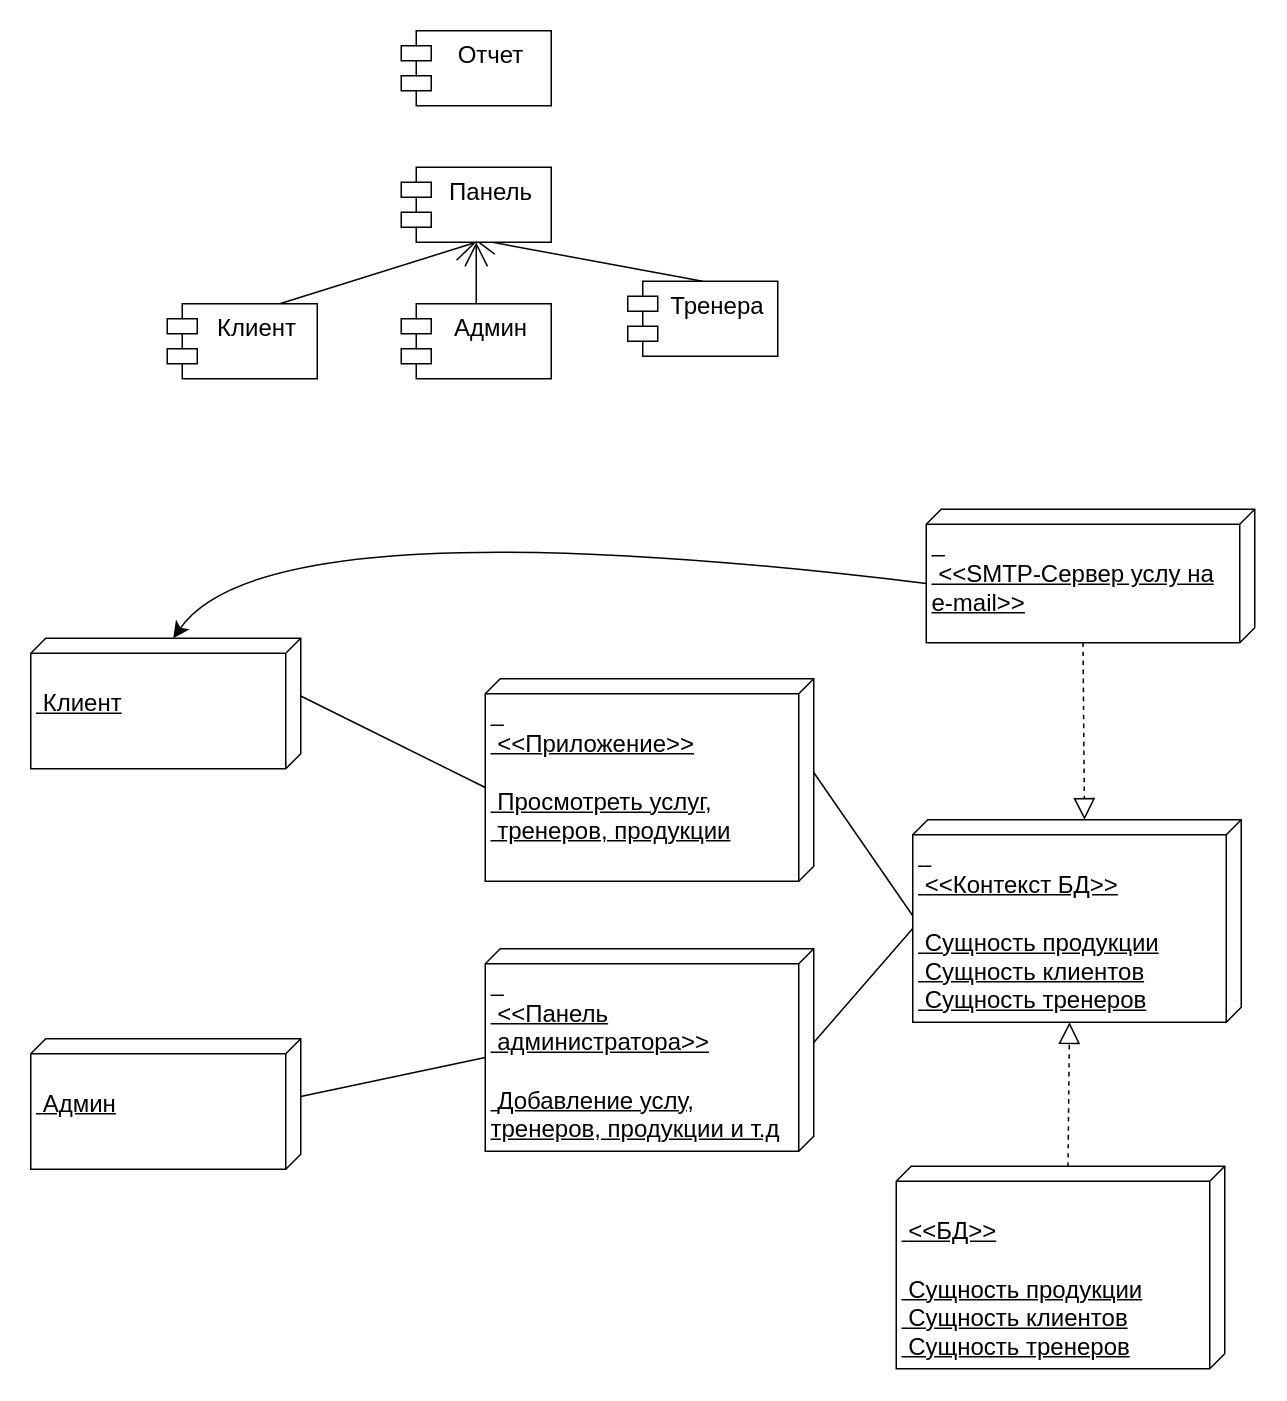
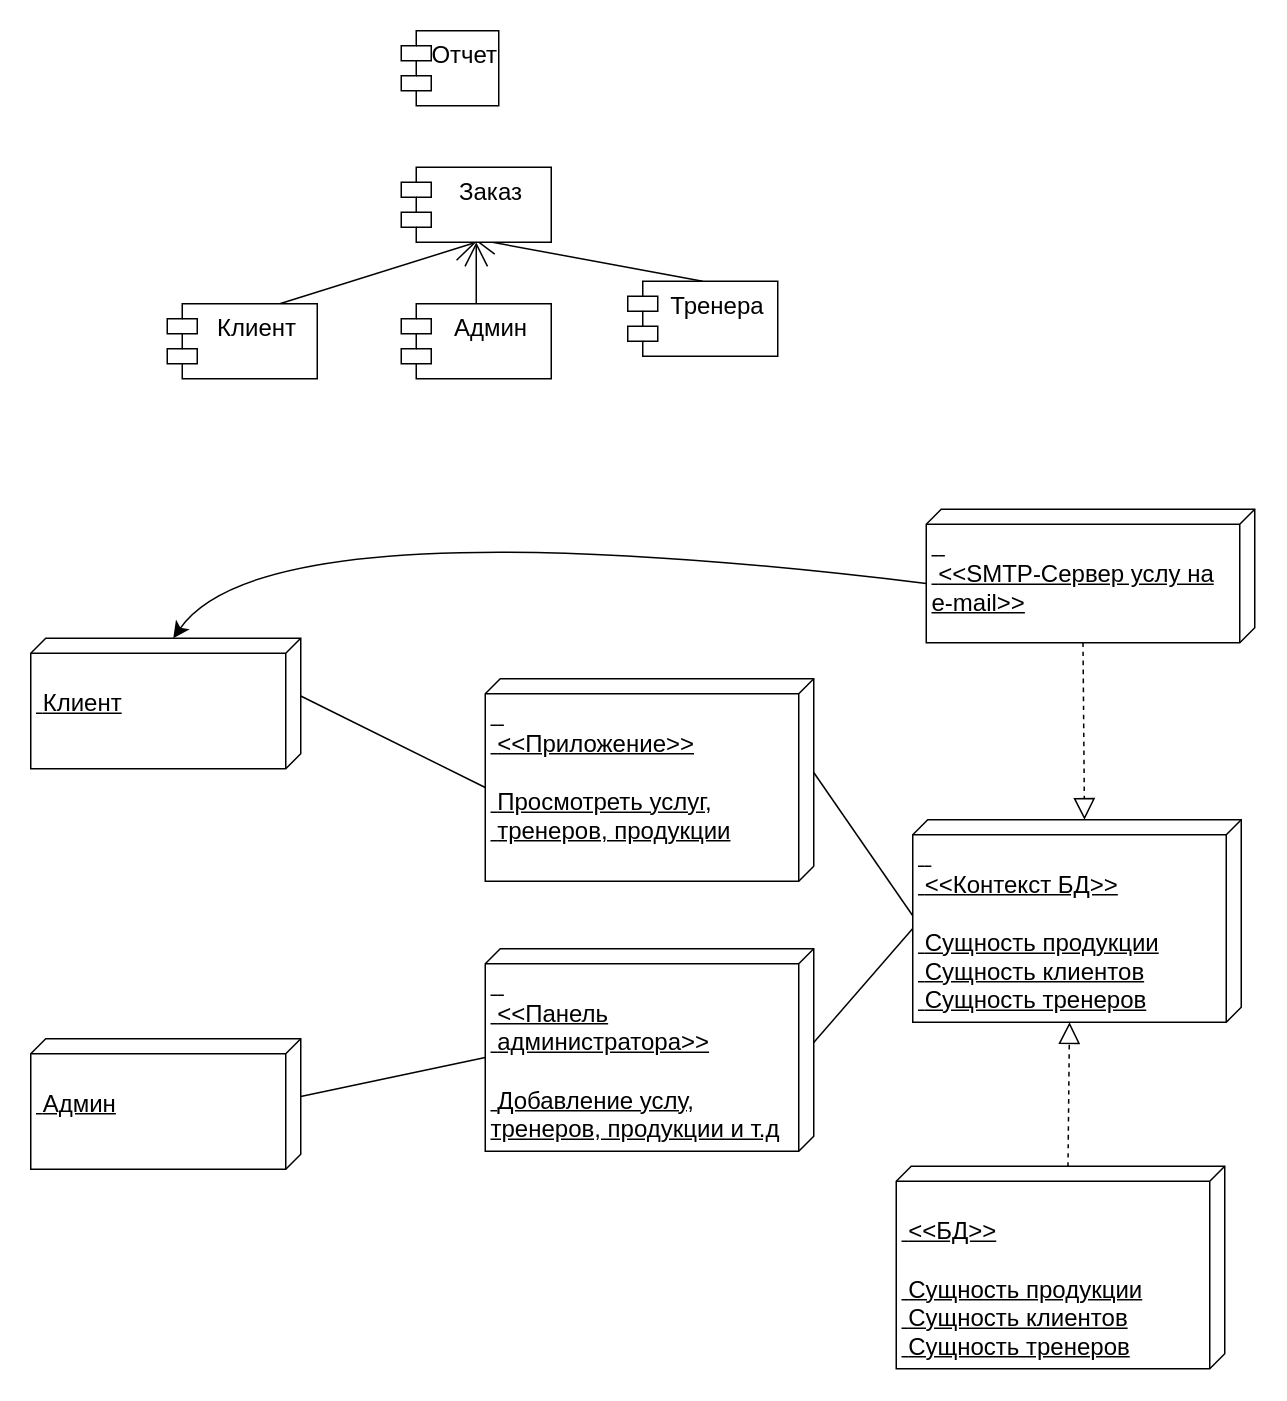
node "Отчет": size 150x75 -> 98x75
node "Панель": label "Панель" -> "Заказ"
